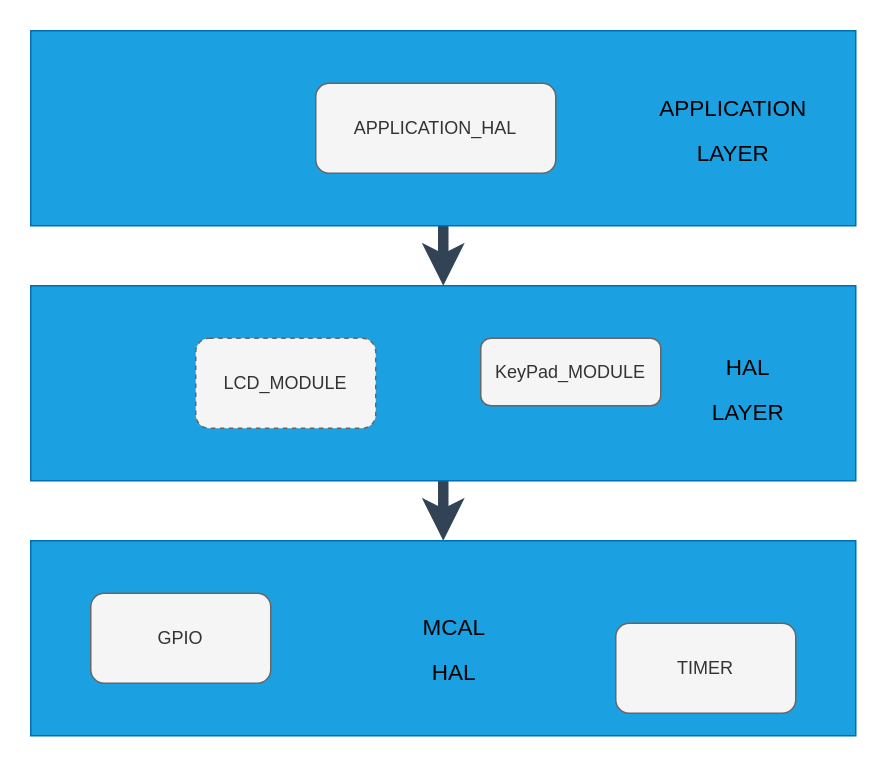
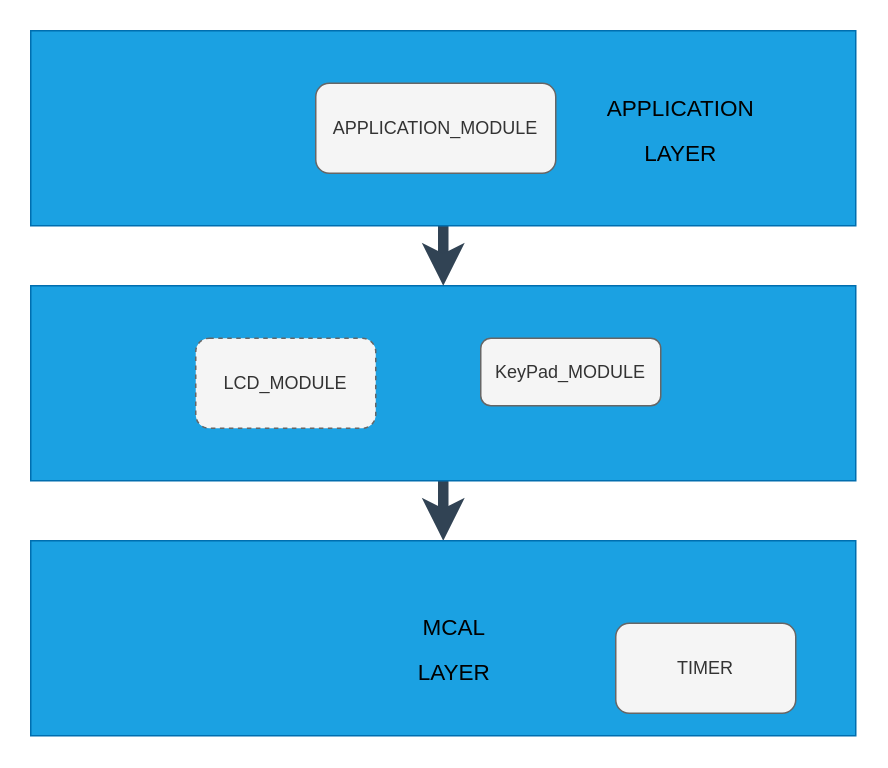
node "APPLICATIONLAYER": moved (733, 124) -> (680, 124)
node "APPLICATION_HAL": label "APPLICATION_HAL" -> "APPLICATION_MODULE"
node "HAL LAYER": removed
node "GPIO": removed
node "MCAL HAL": label "MCAL HAL" -> "MCAL LAYER"
